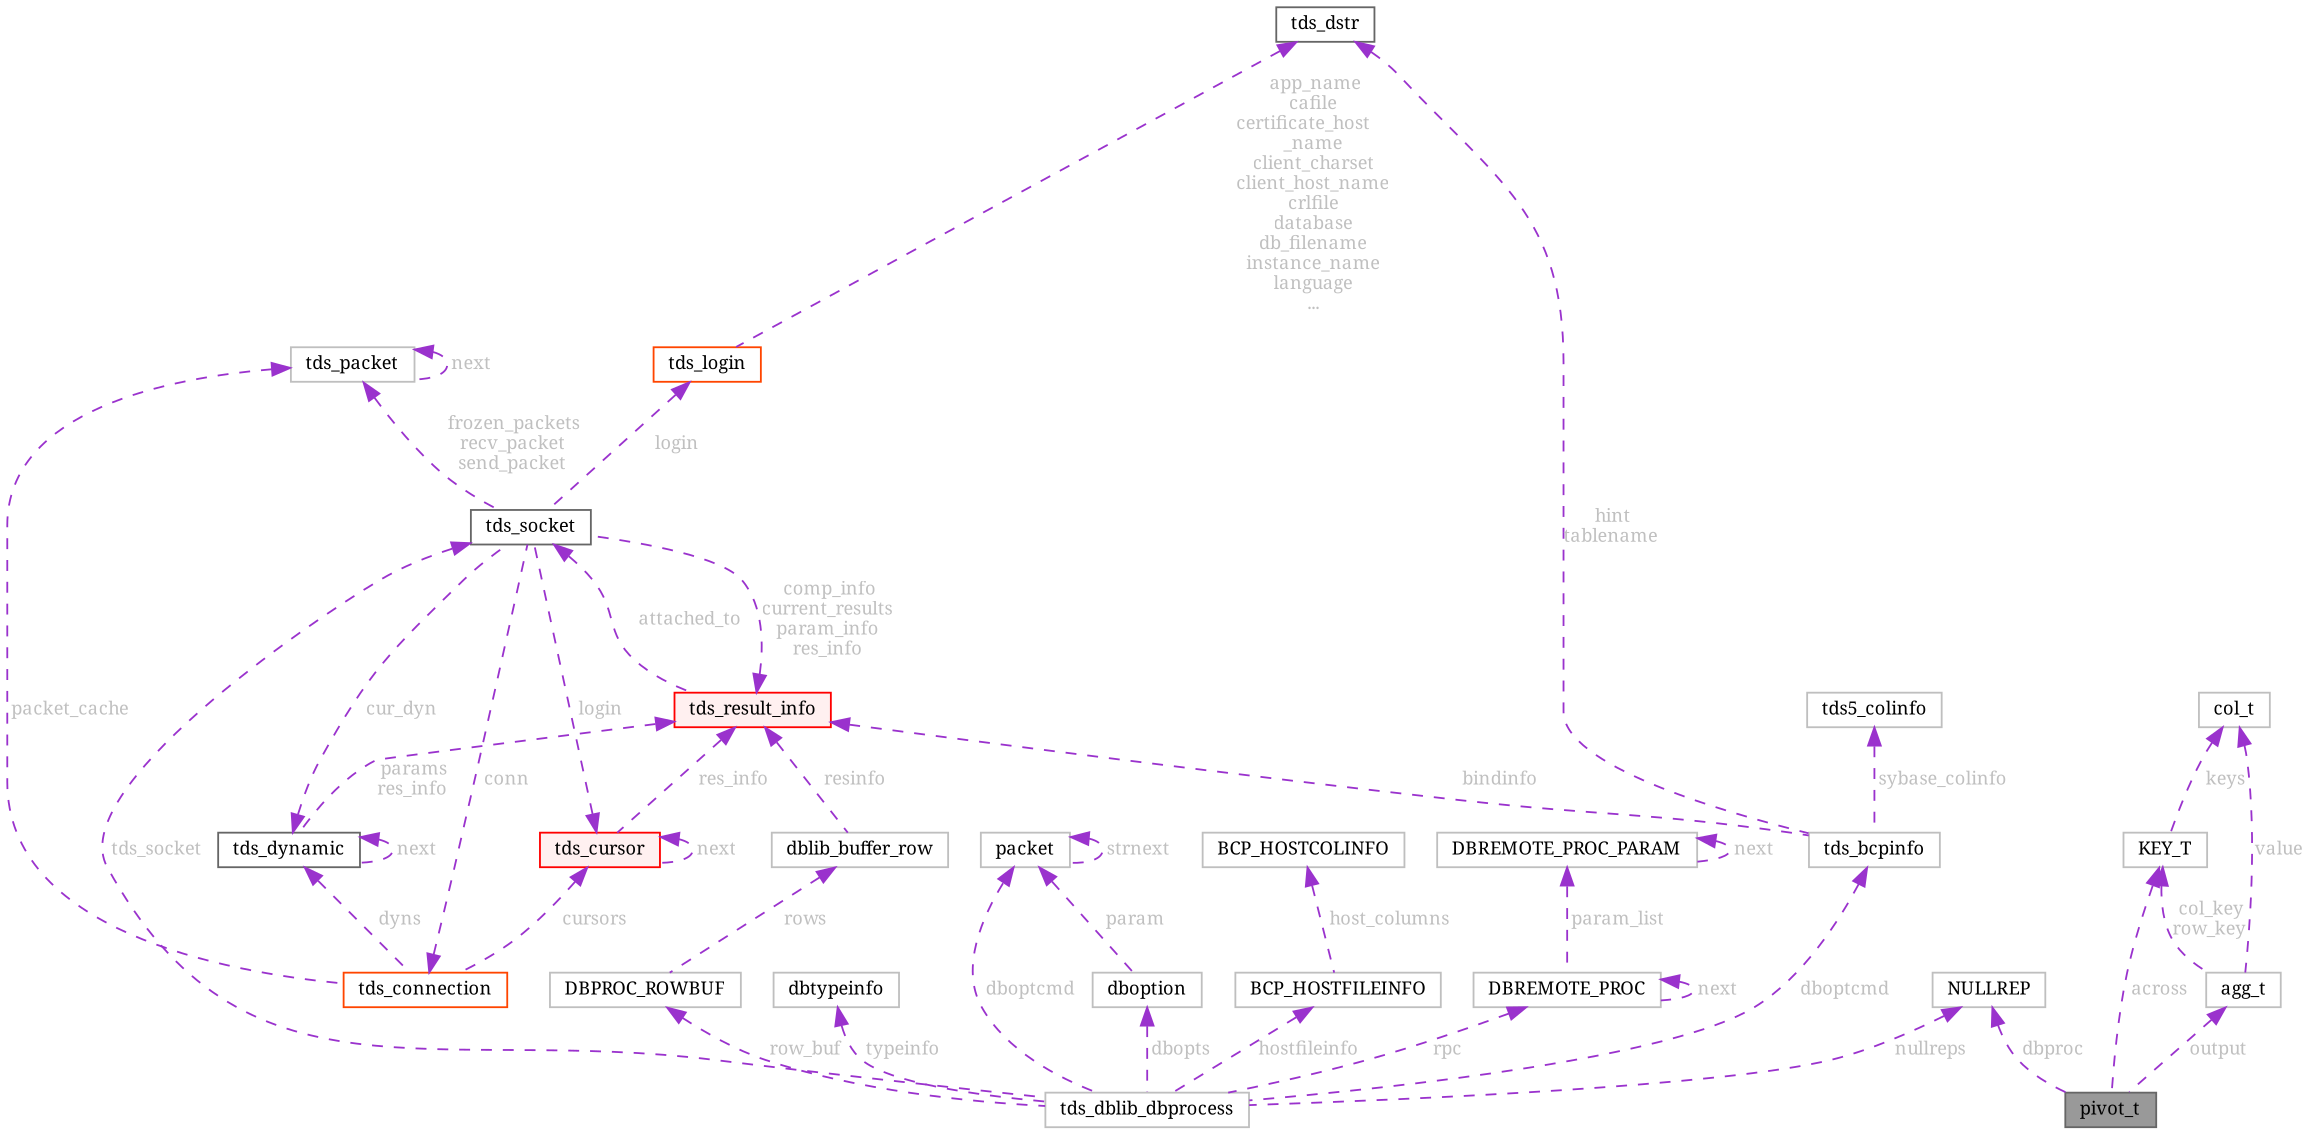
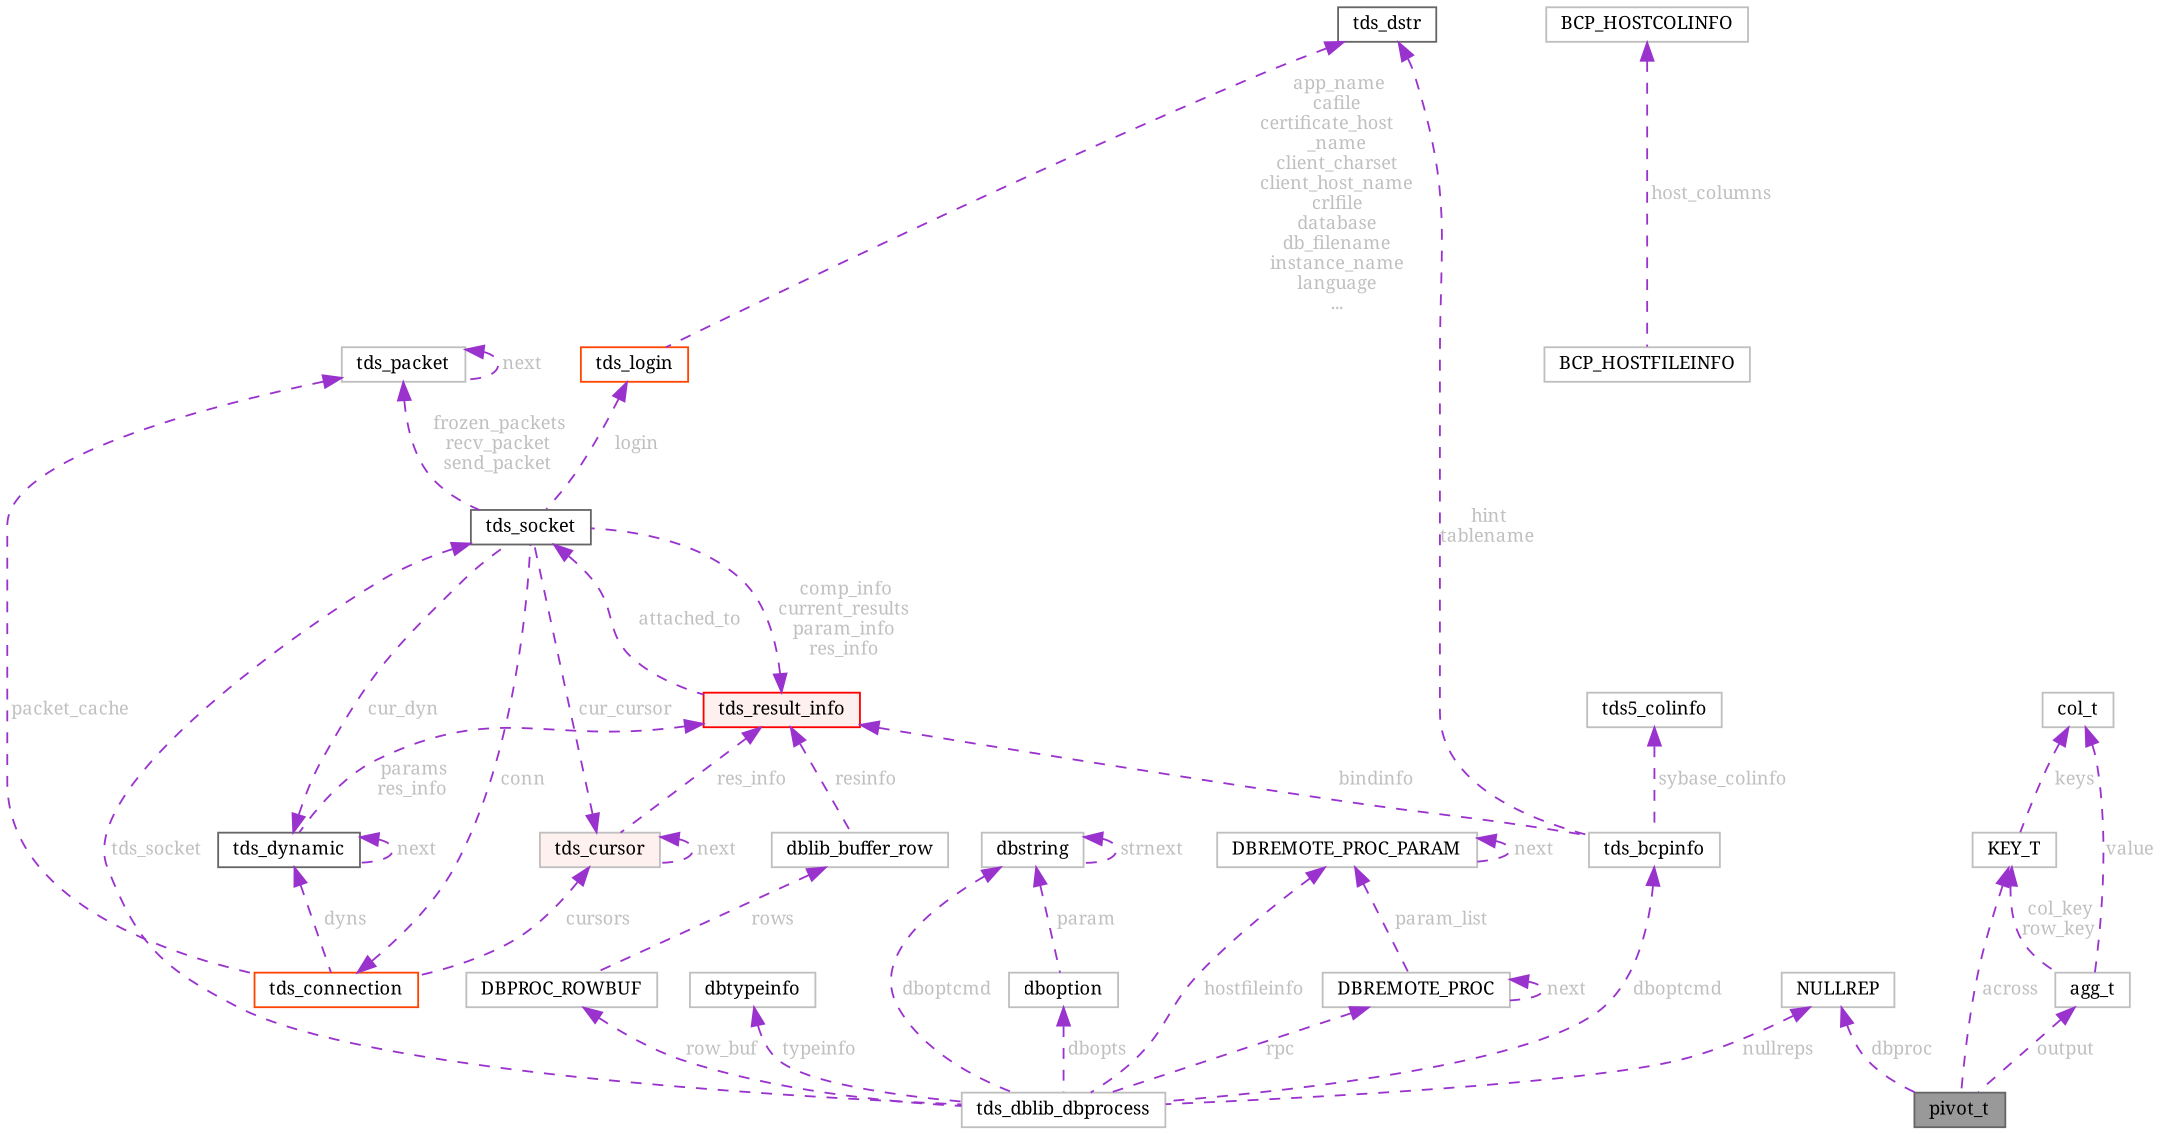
edge "tds_socket" -> "tds_cursor": label " login" -> " cur_cursor"
node "tds_cursor": color red -> grey75
node "packet": label "packet" -> "dbstring"
edge "tds_dblib_dbprocess" -> "BCP_HOSTFILEINFO": now "tds_dblib_dbprocess" -> "DBREMOTE_PROC_PARAM"
